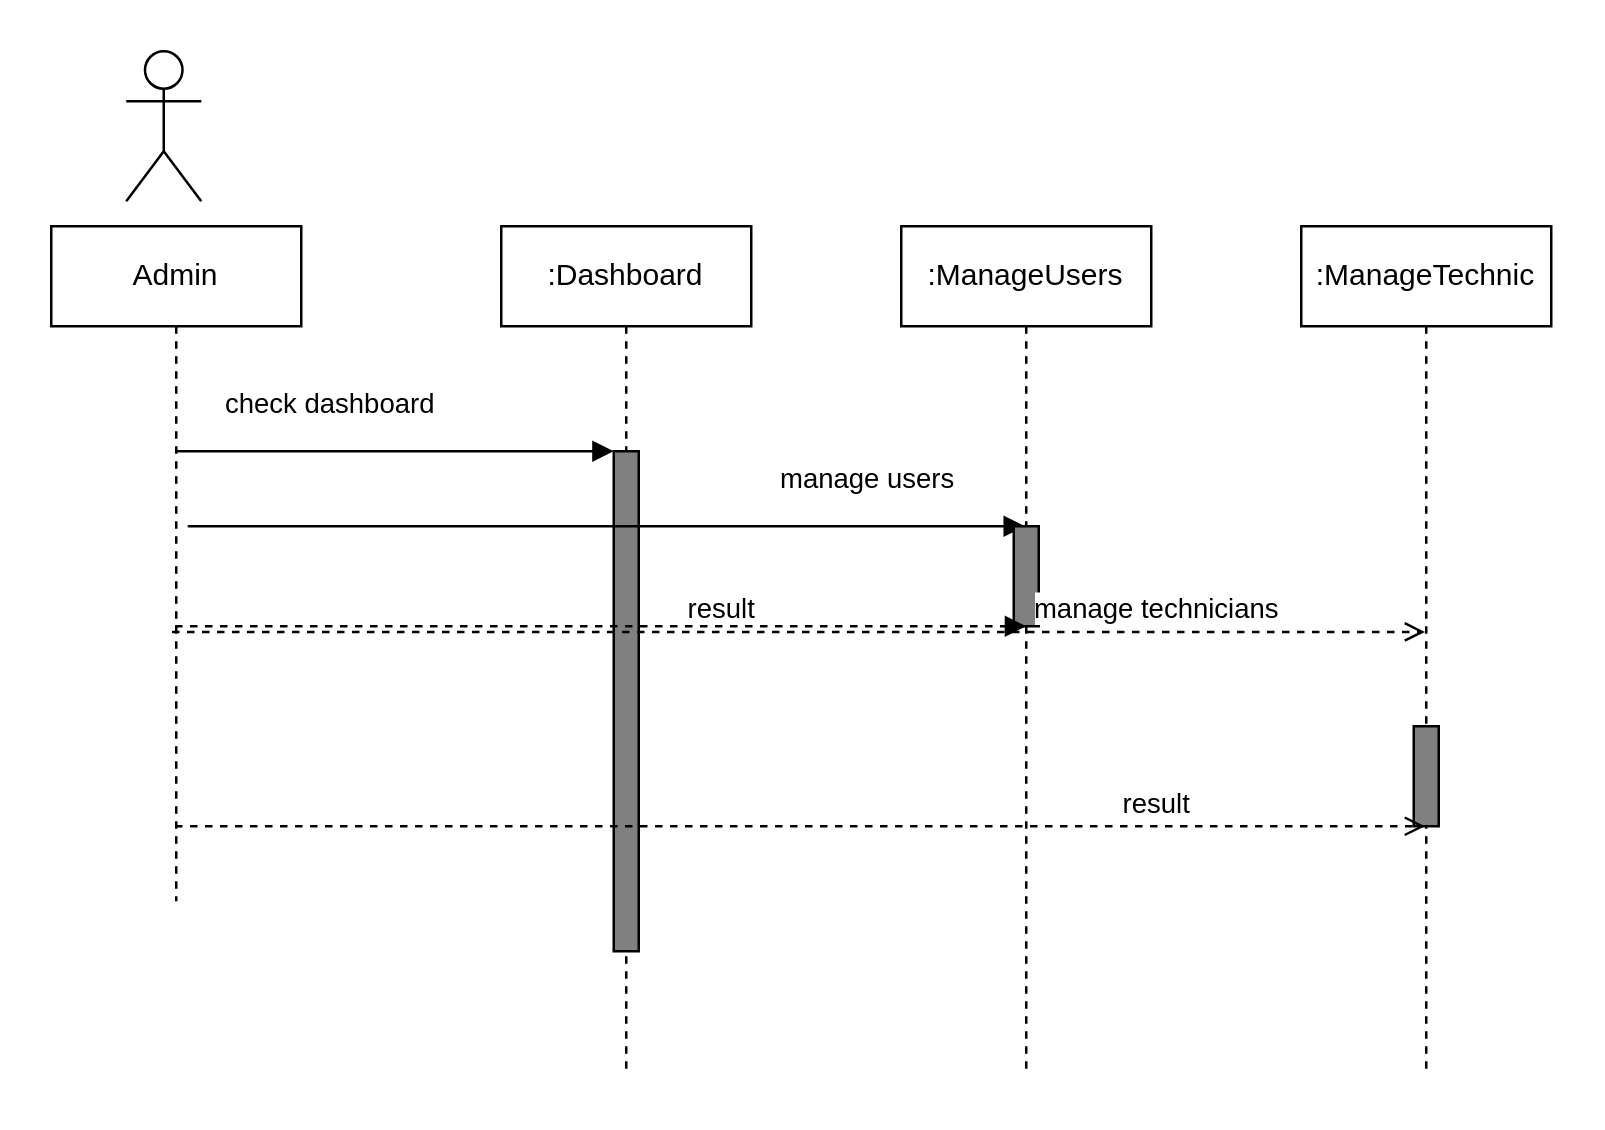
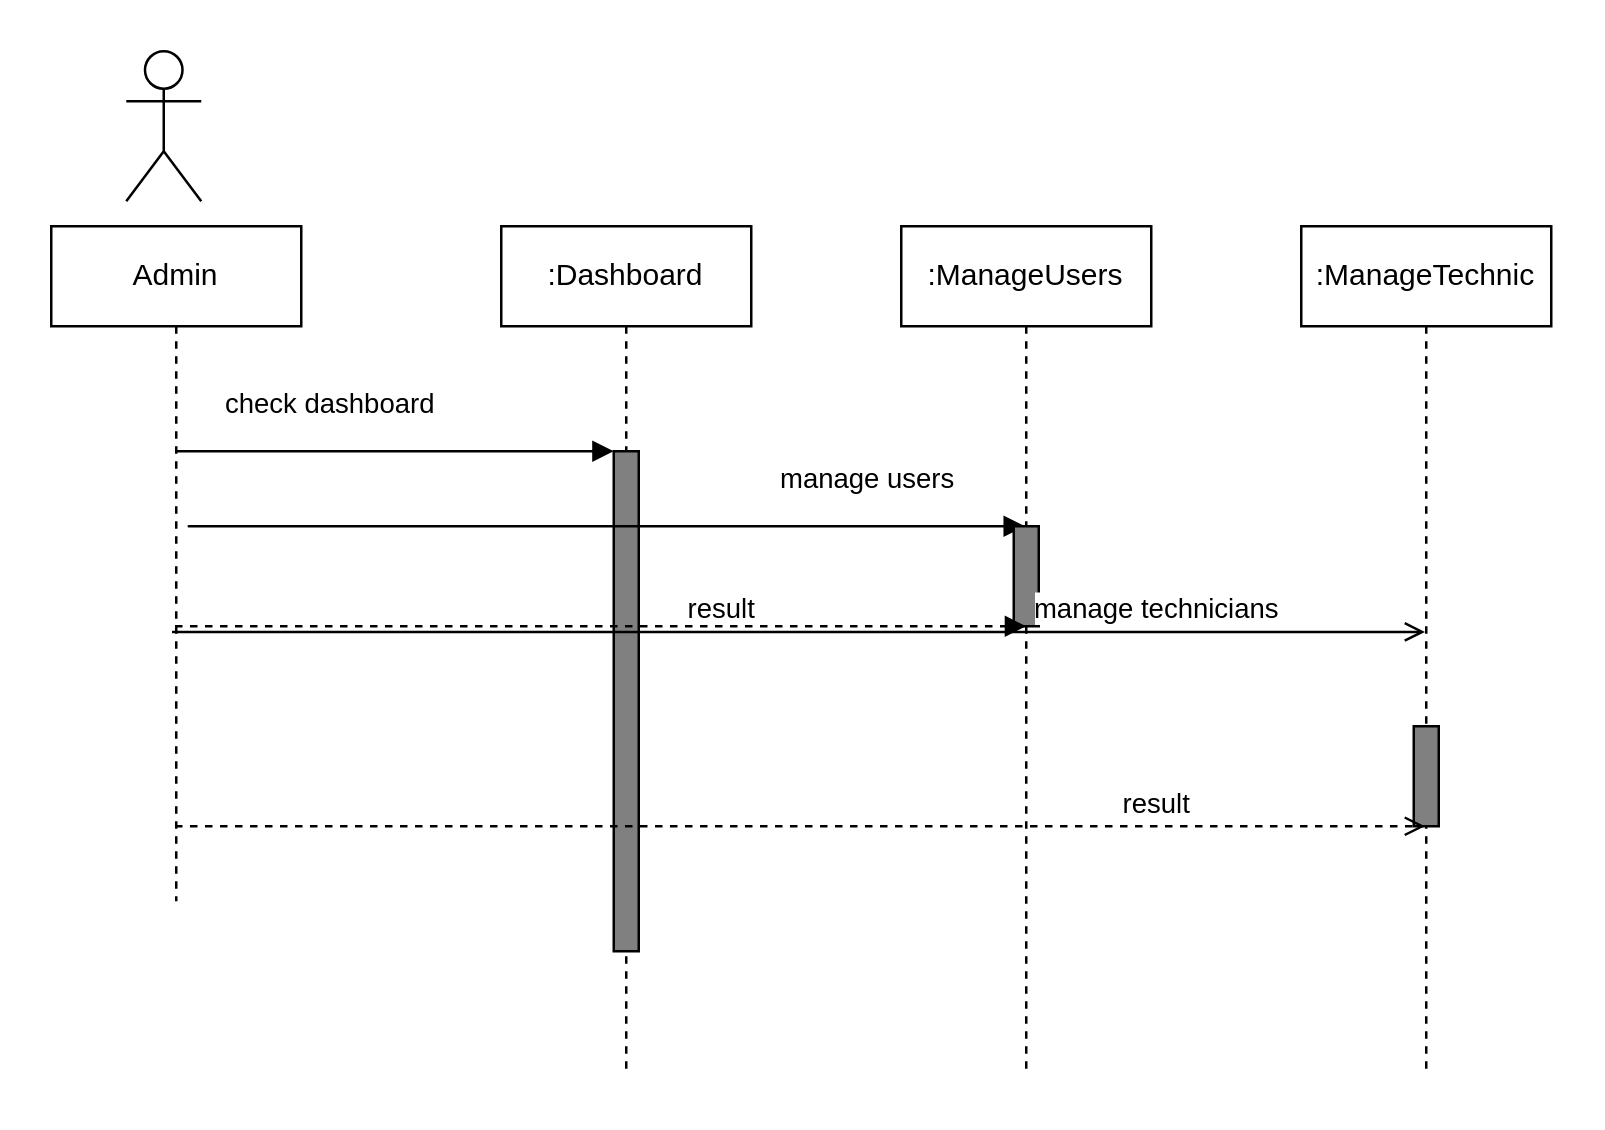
edge "Admin" -> ":ManageTechnic": style dashed -> solid
